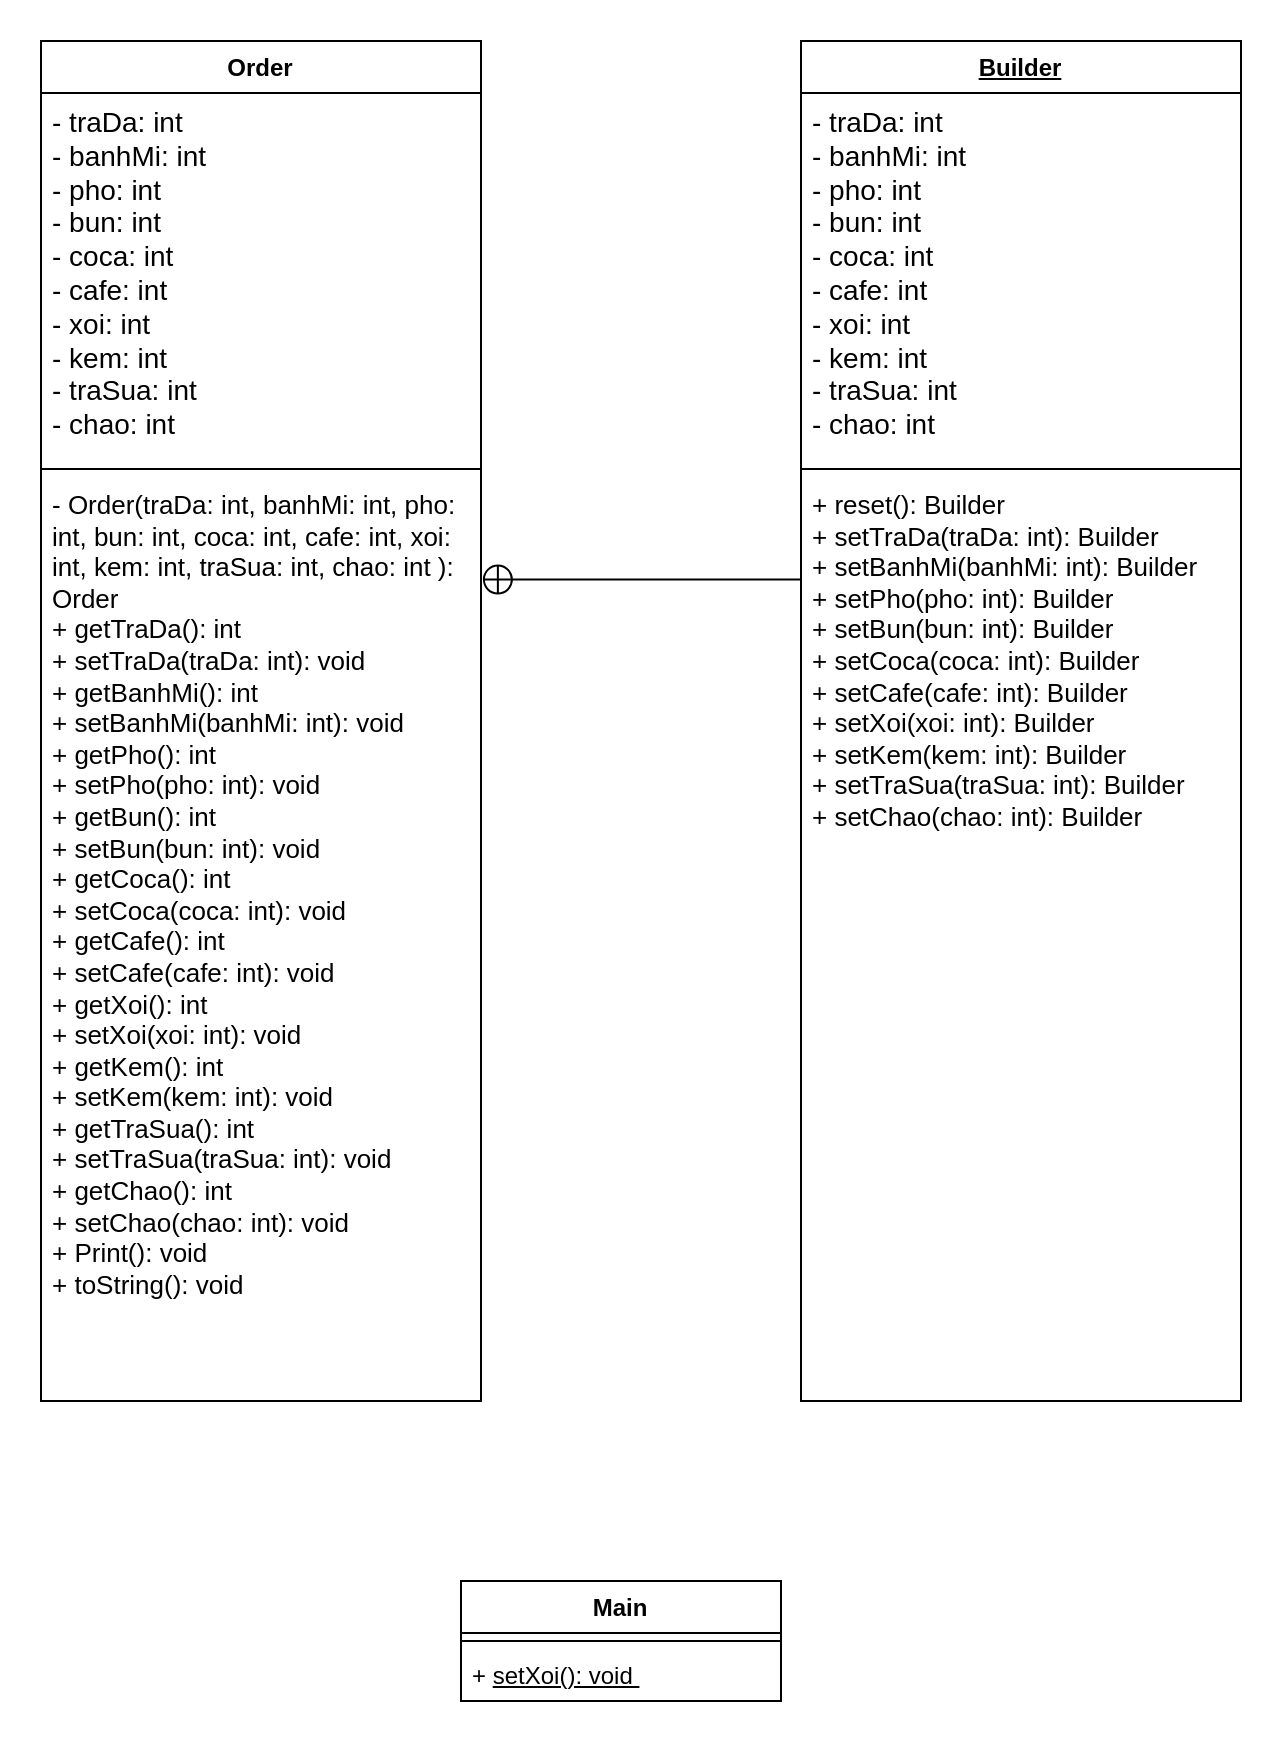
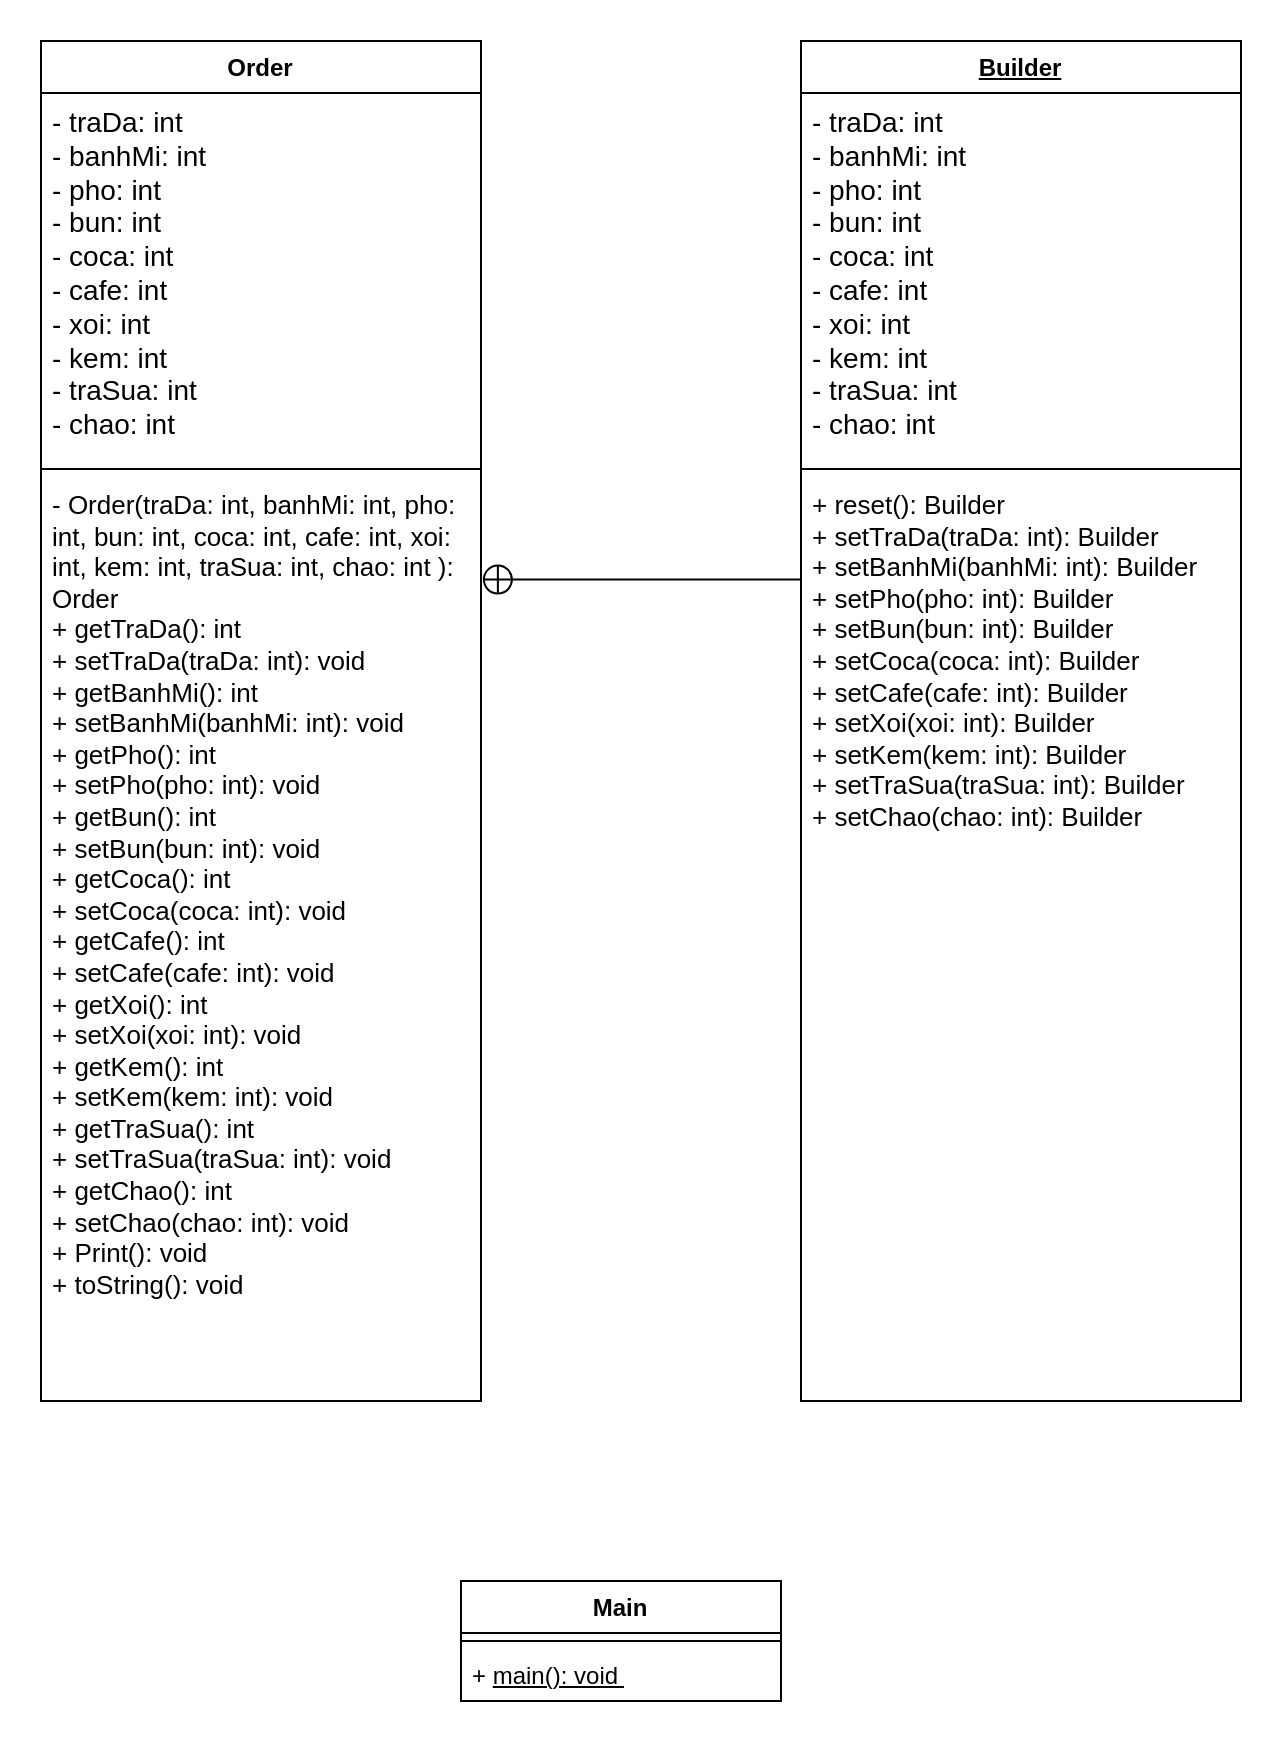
node "+ setXoi(): void": label "+ setXoi(): void" -> "+ main(): void"
